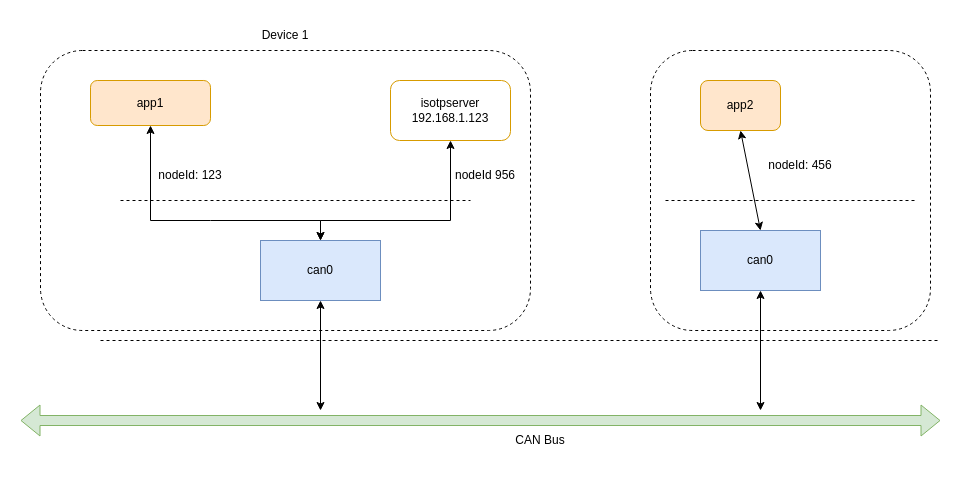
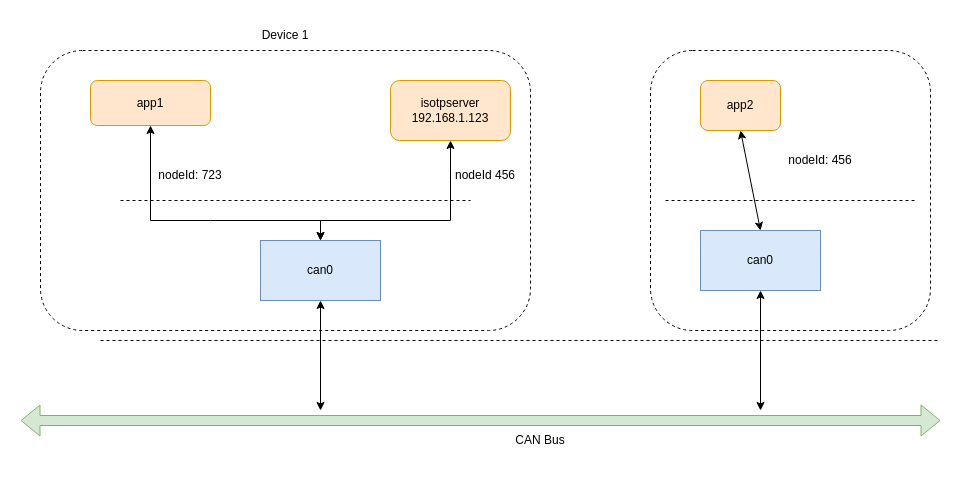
node "isotpserver 192.168.1.123": fillcolor #ffffff -> #ffe6cc
node "nodeId: 456": moved (801, 166) -> (821, 161)
node "nodeId: 123": label "nodeId: 123" -> "nodeId: 723"
node "nodeId 956": label "nodeId 956" -> "nodeId 456"
